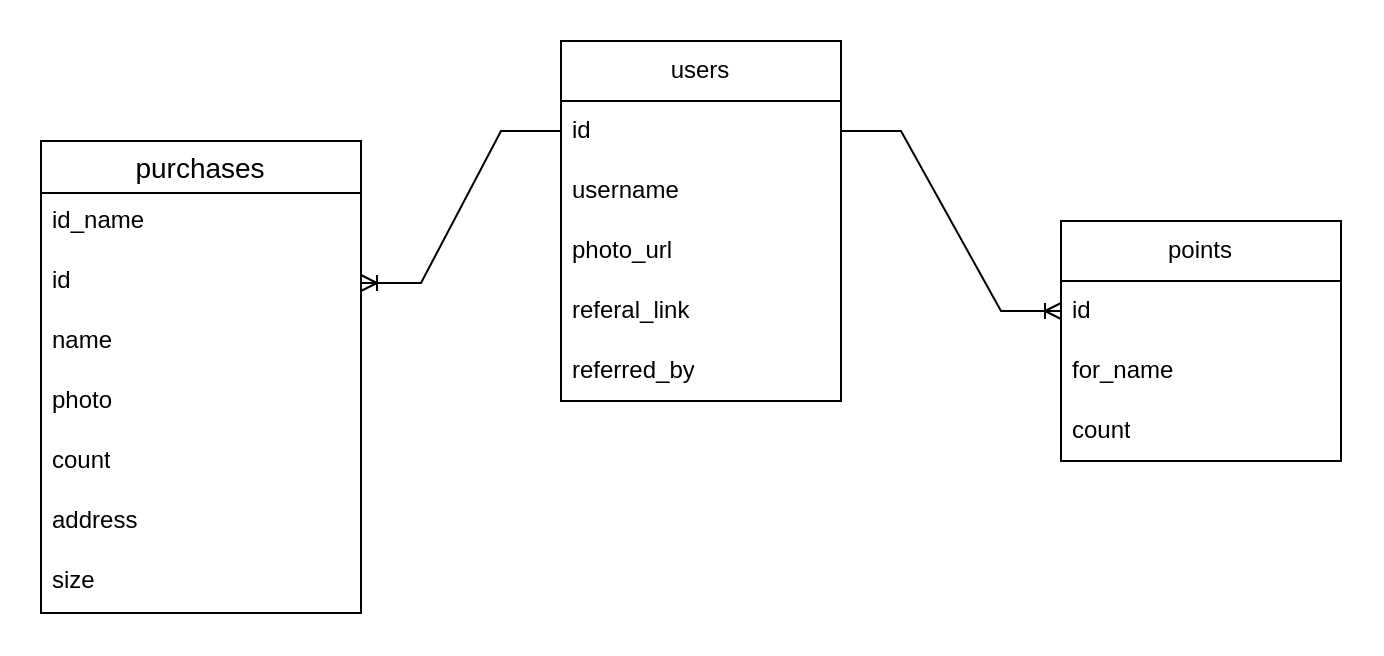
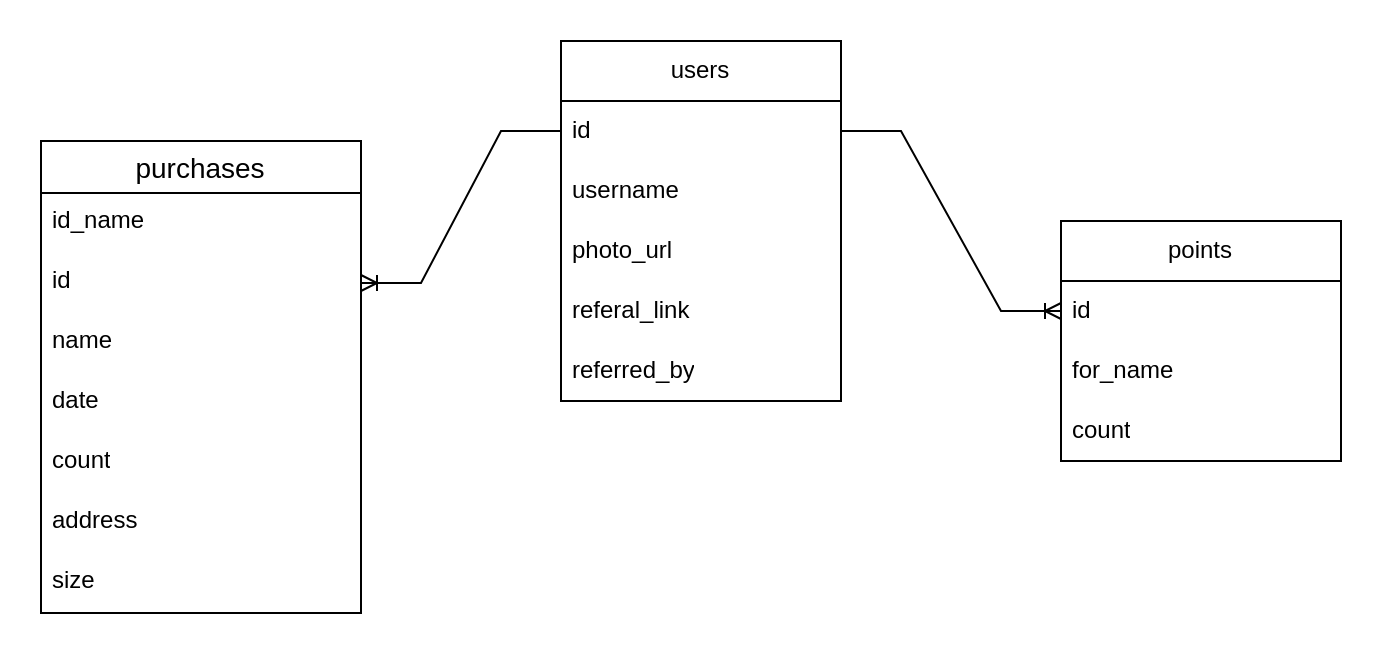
node "photo": label "photo" -> "date"
